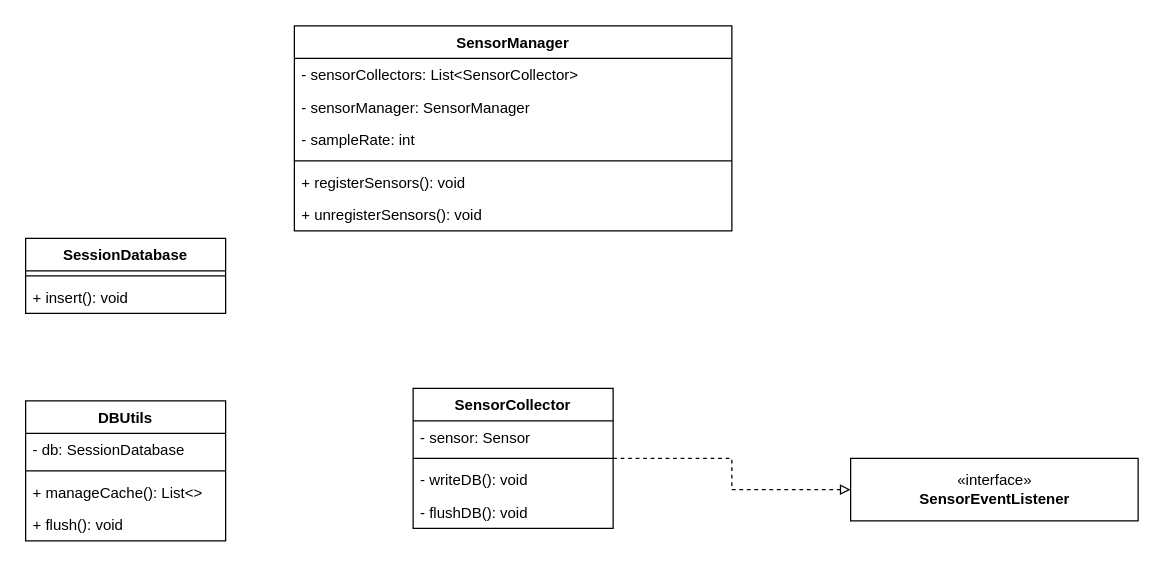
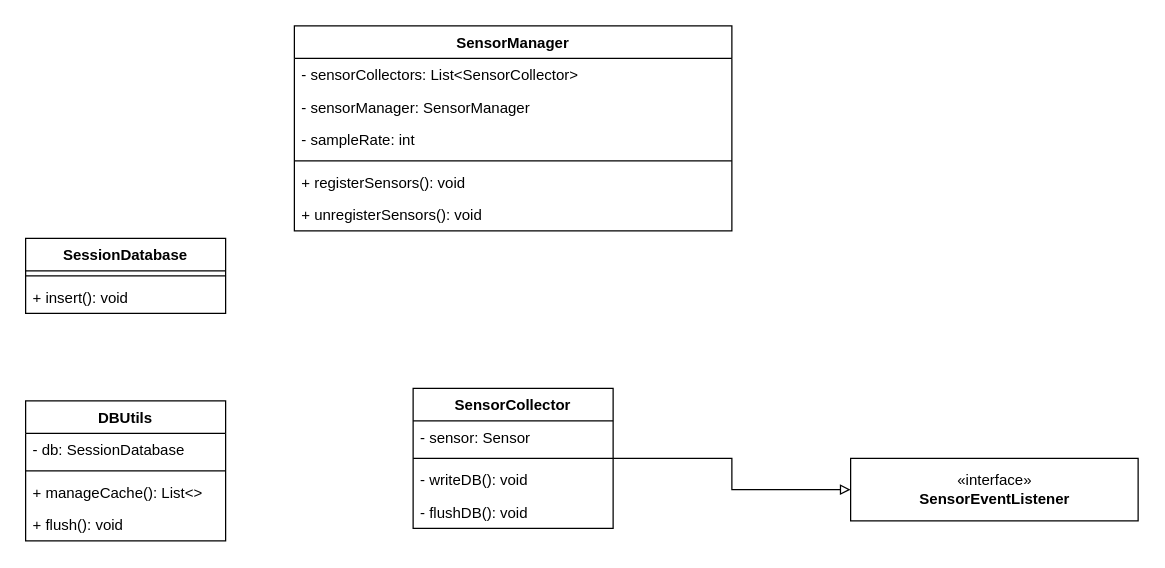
edge "SensorCollector" -> "«interface» SensorEventListener": style dashed -> solid
